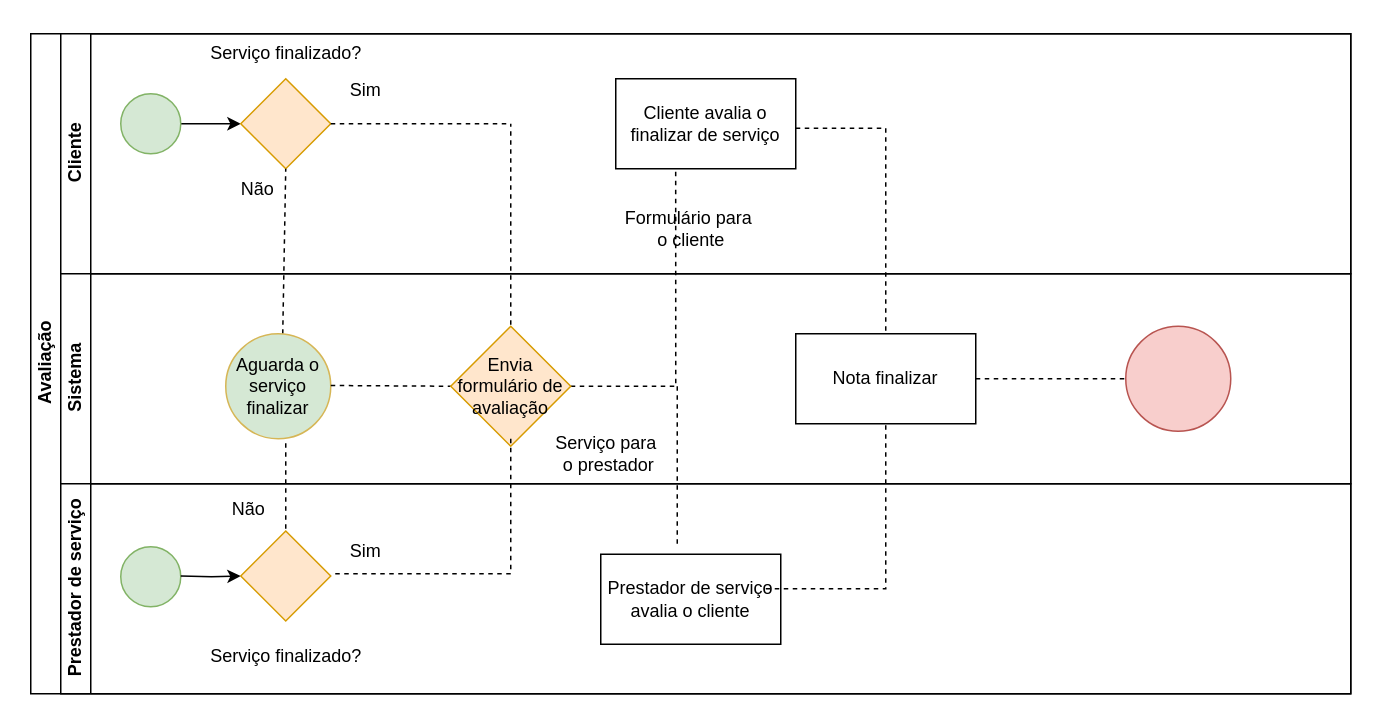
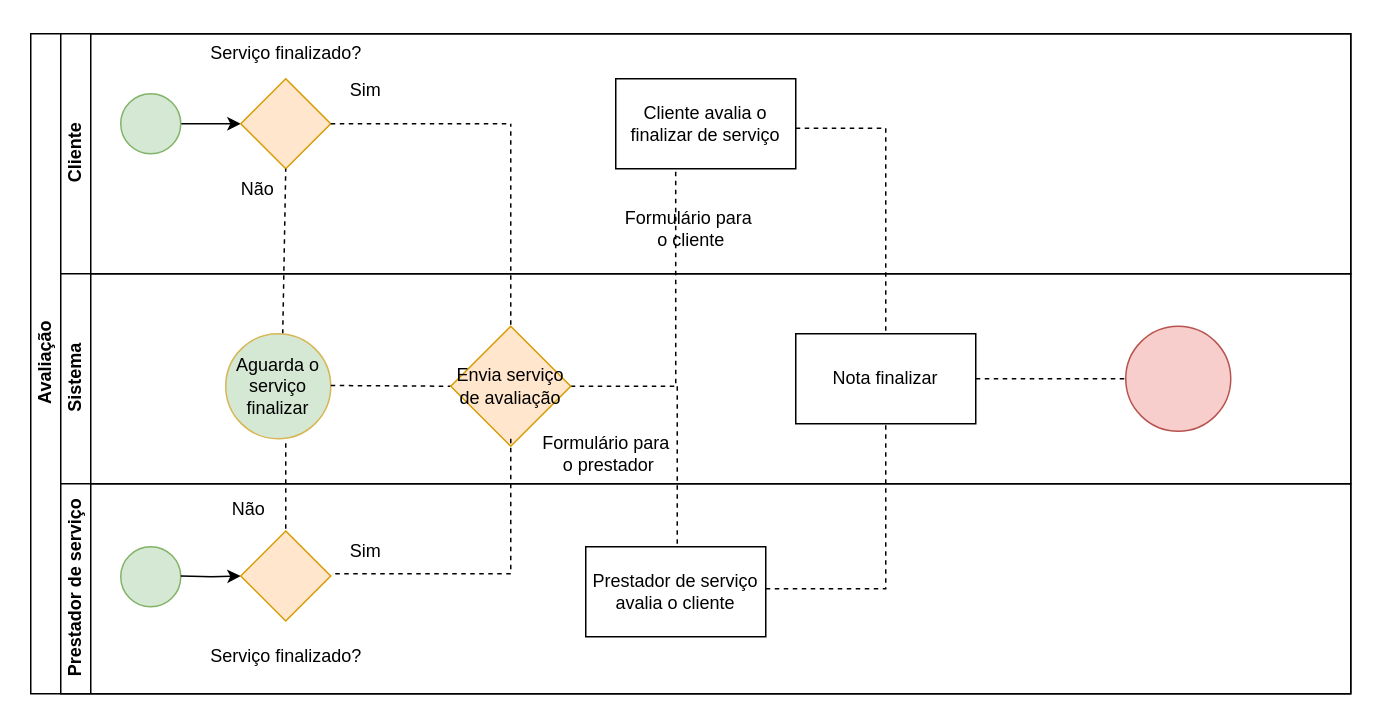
node "Envia formulário de avaliação": label "Envia formulário de avaliação" -> "Envia serviço de avaliação"
node "Serviço para o prestador": label "Serviço para o prestador" -> "Formulário para o prestador"
node "Prestador de serviço avalia o cliente": moved (691, 599) -> (676, 592)
